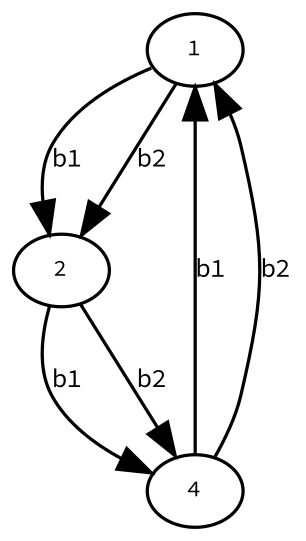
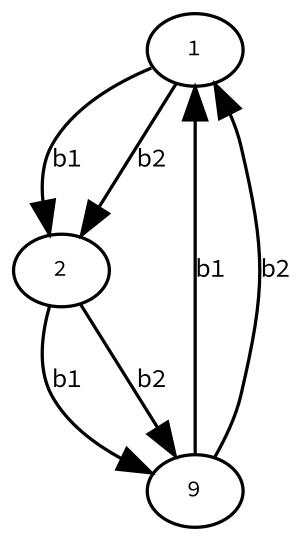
node "4": label "4" -> "9"
